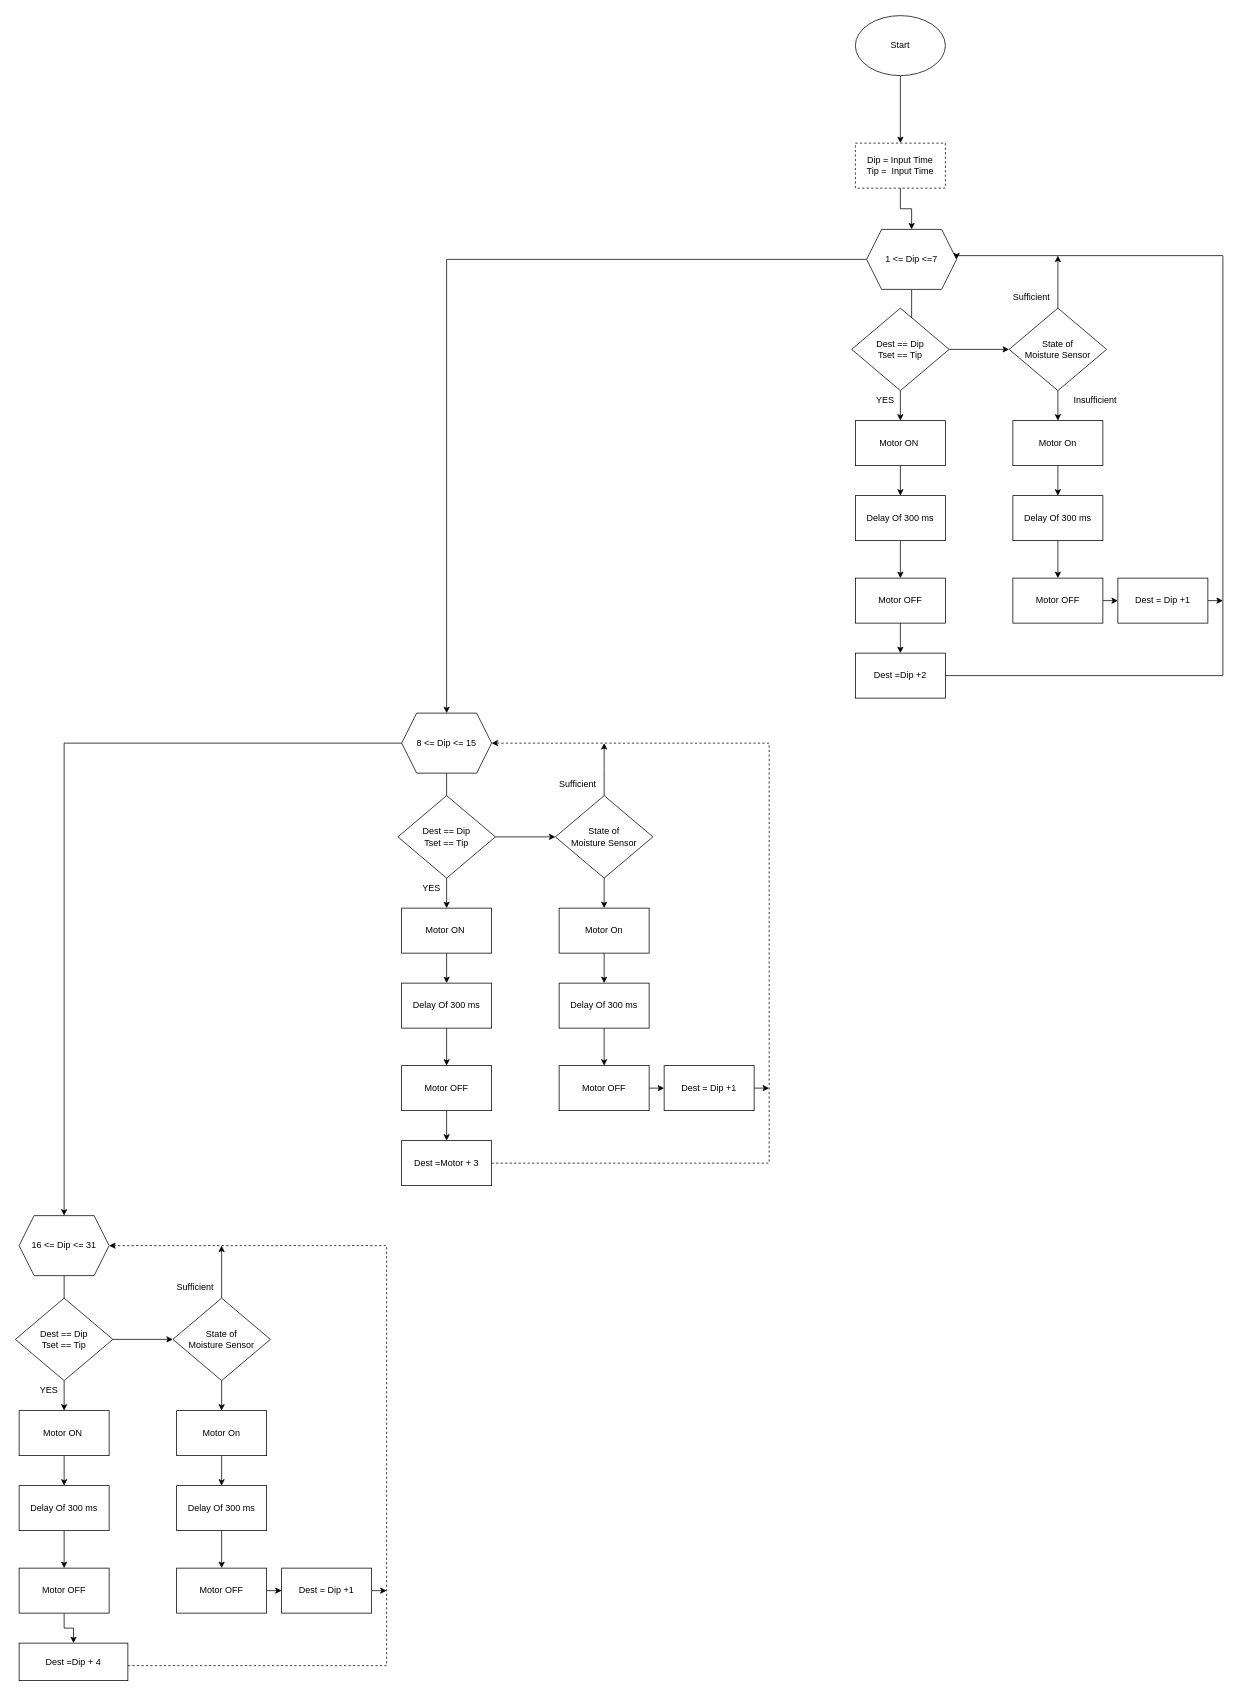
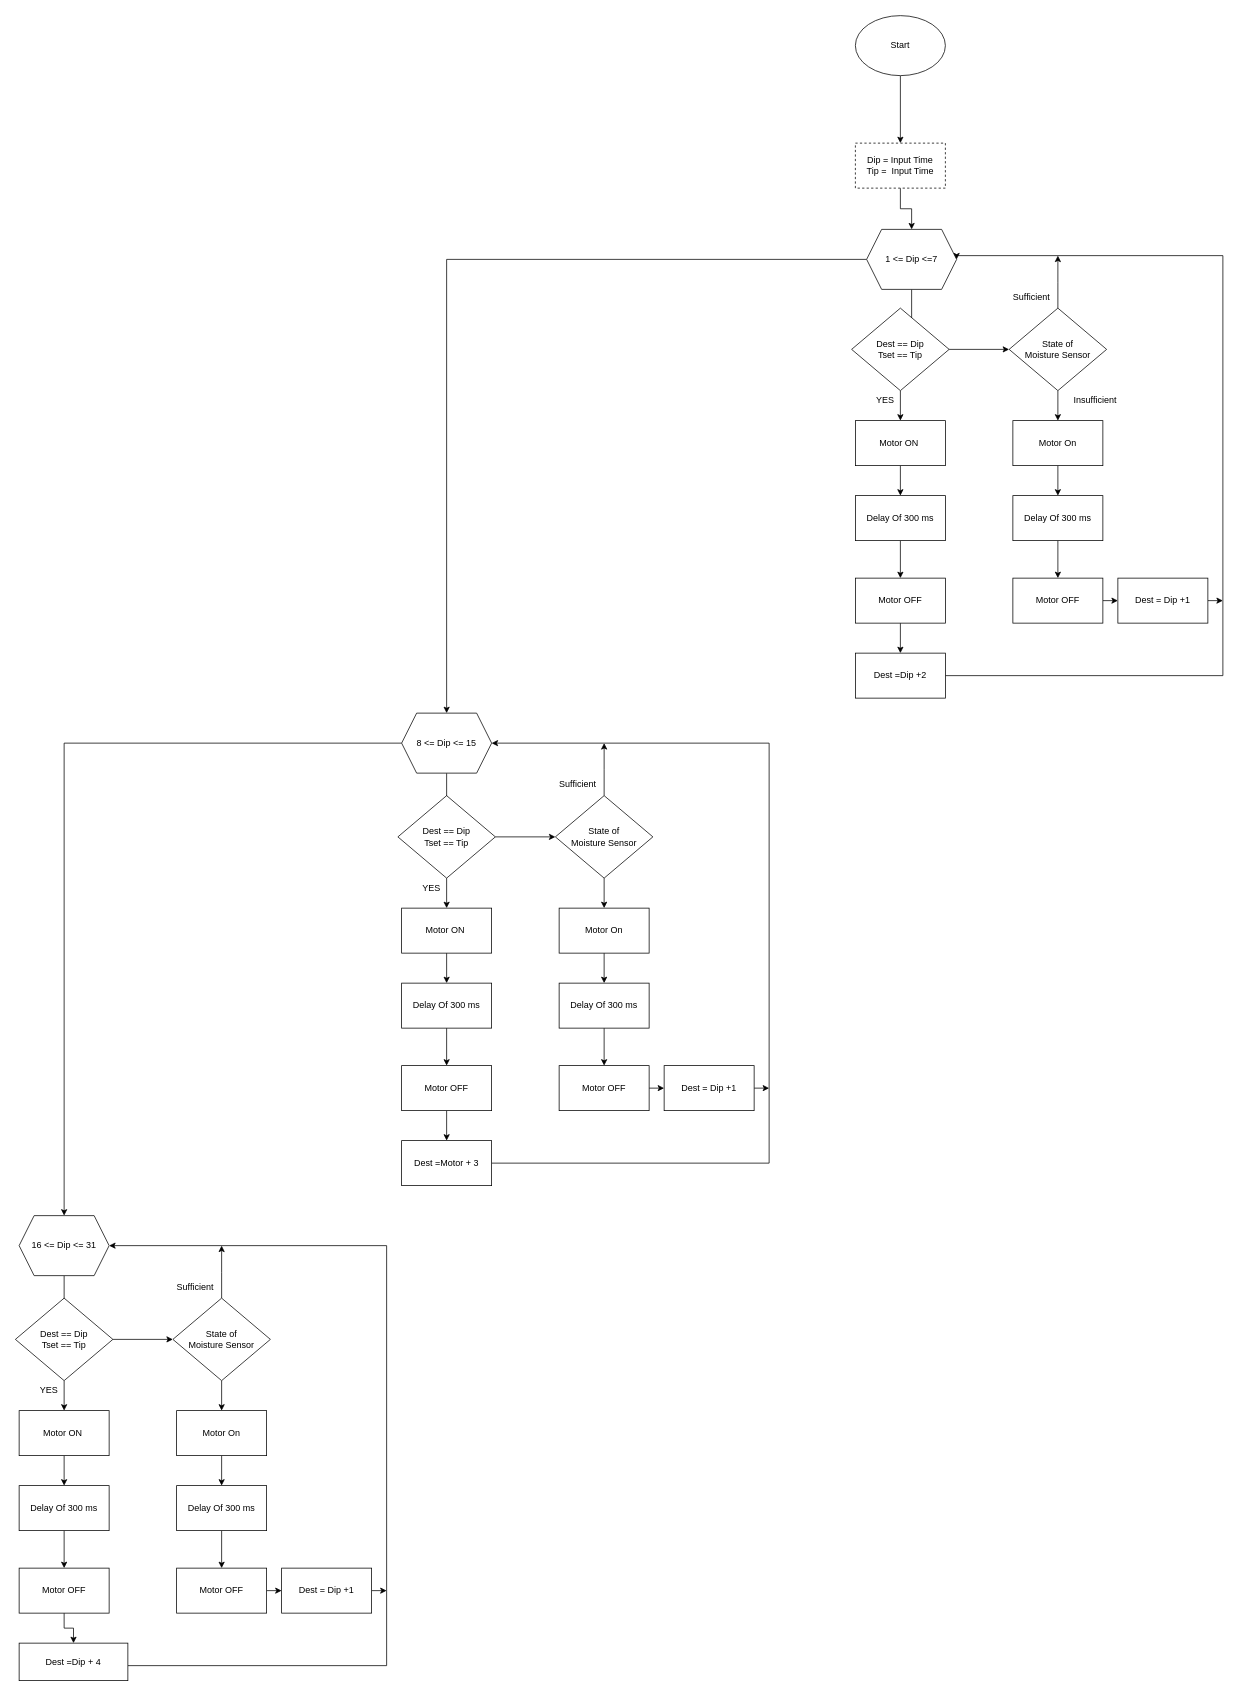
edge "Dest =Motor + 3" -> "8 <= Dip <= 15": style dashed -> solid
edge "Dest =Dip + 4" -> "16 <= Dip <= 31": style dashed -> solid
